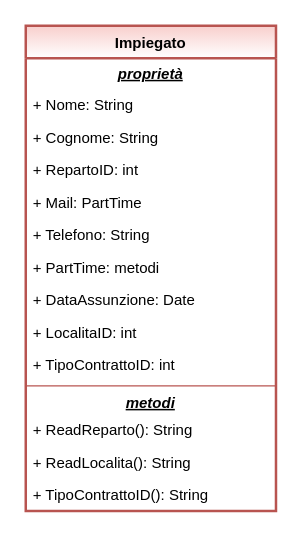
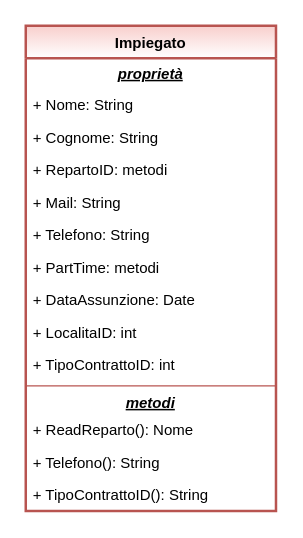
node "+ RepartoID: int": label "+ RepartoID: int" -> "+ RepartoID: metodi"
node "+ Mail: PartTime": label "+ Mail: PartTime" -> "+ Mail: String"
node "+ ReadReparto(): String": label "+ ReadReparto(): String" -> "+ ReadReparto(): Nome"
node "+ ReadLocalita(): String": label "+ ReadLocalita(): String" -> "+ Telefono(): String"
